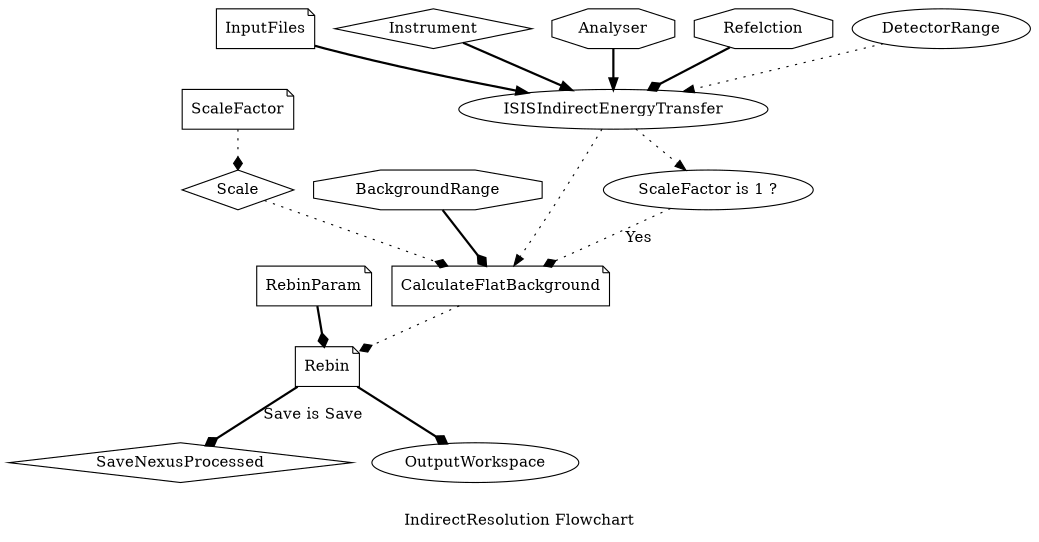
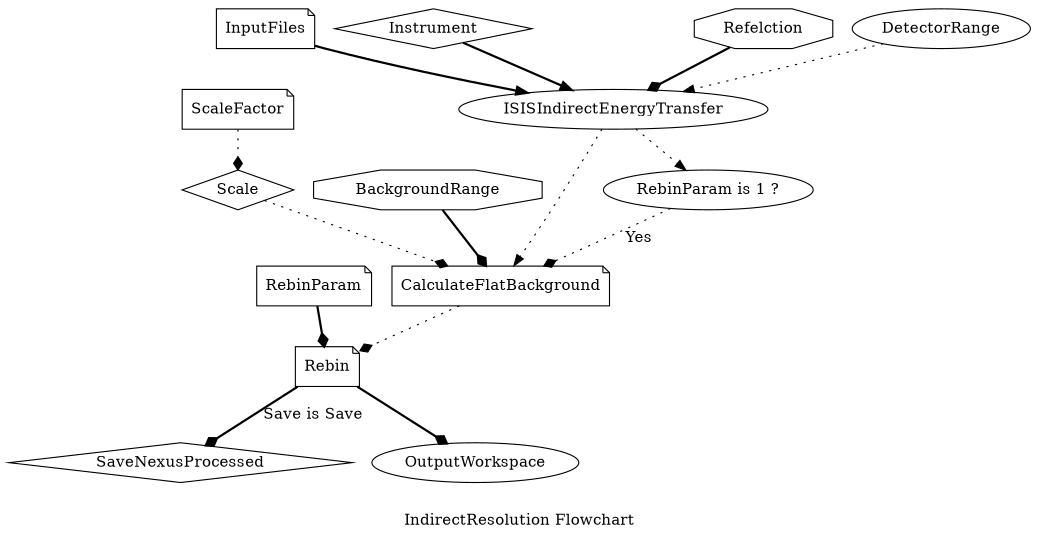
node "Analyser": removed
node "ScaleFactor is 1 ?": label "ScaleFactor is 1 ?" -> "RebinParam is 1 ?"
